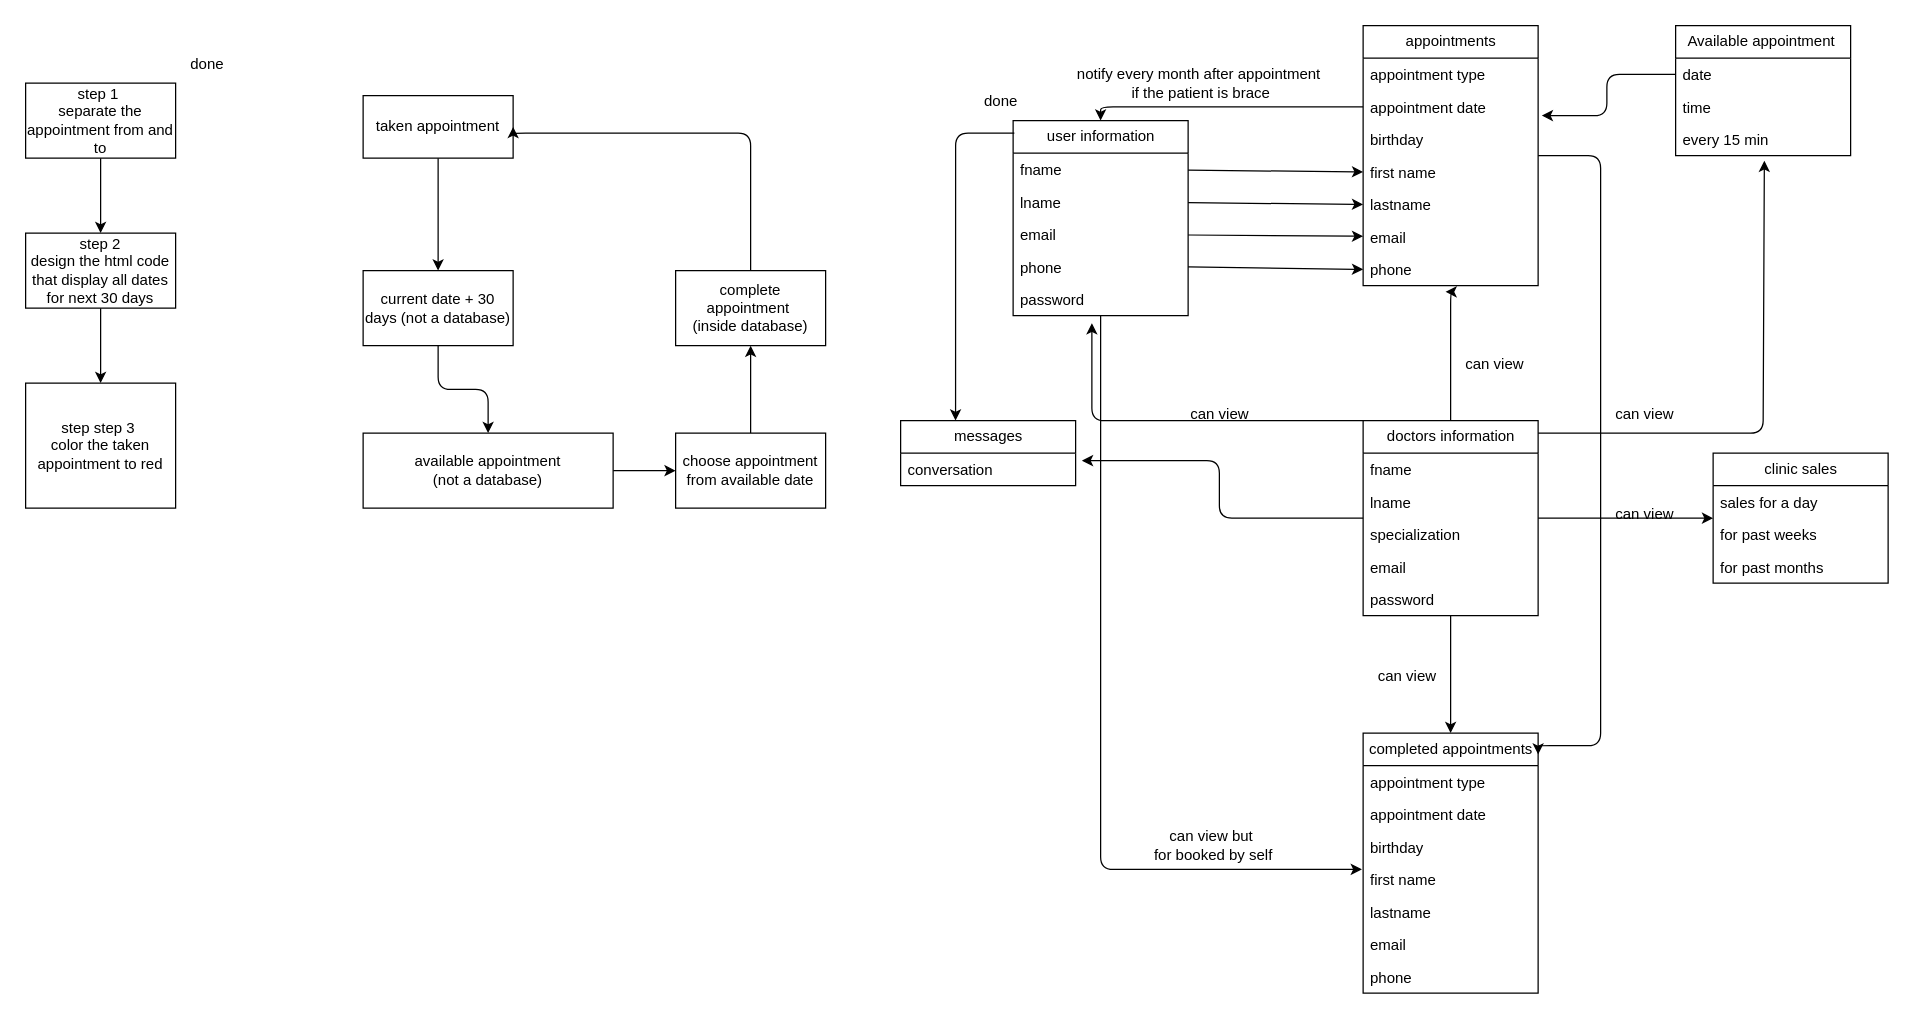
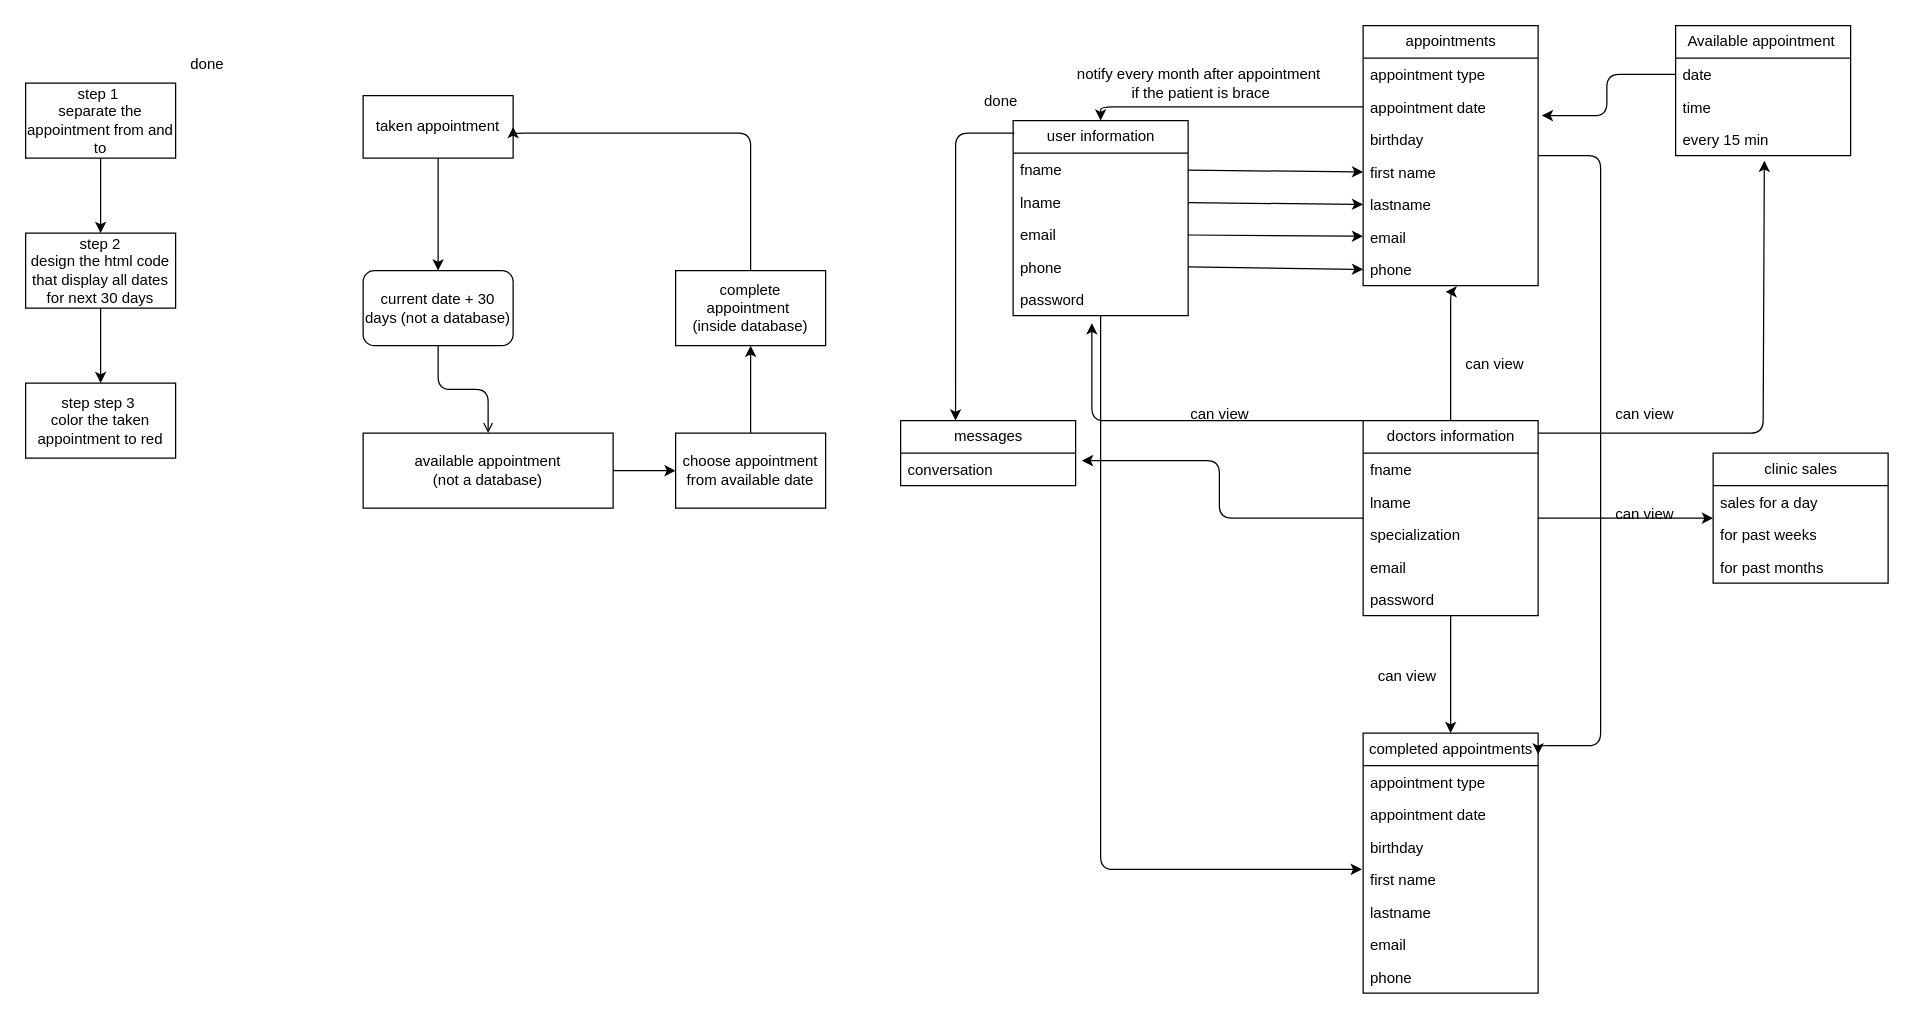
node "current date + 30 days (not a database)": shape rectangle -> rounded rectangle
edge "current date + 30 days (not a database)" -> "available appointment (not a database)": arrowhead classic -> open
node "step step 3 color the taken appointment to red": size 150x125 -> 150x75
node "can view but for booked by self": removed
